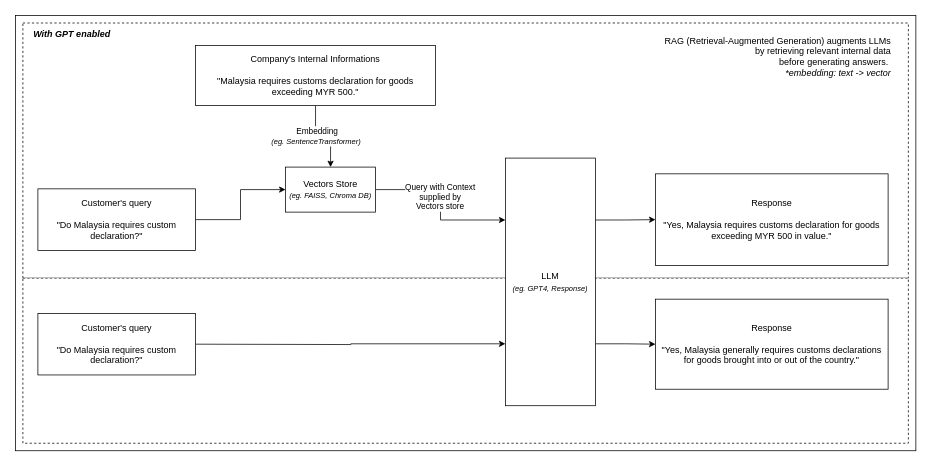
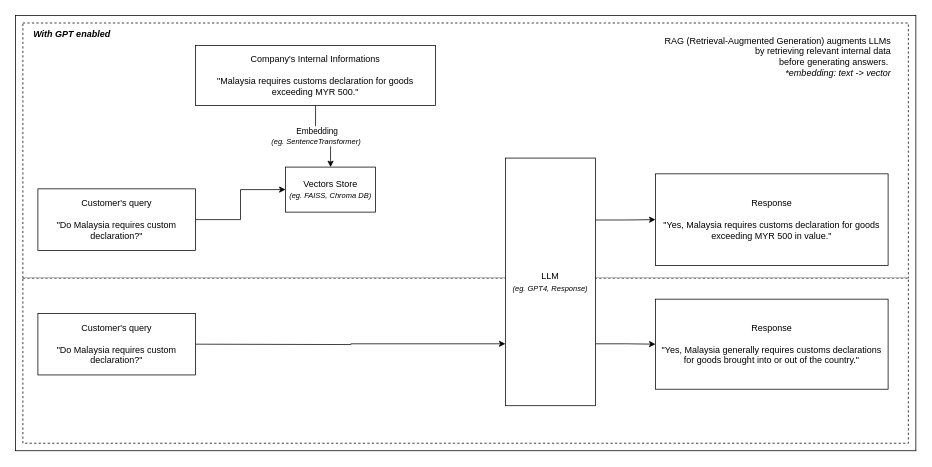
edge "Vectors Store (eg. FAISS, Chroma DB)" -> "LLM (eg. GPT4, Response)": removed, label "Query with Context supplied by Vectors store"
